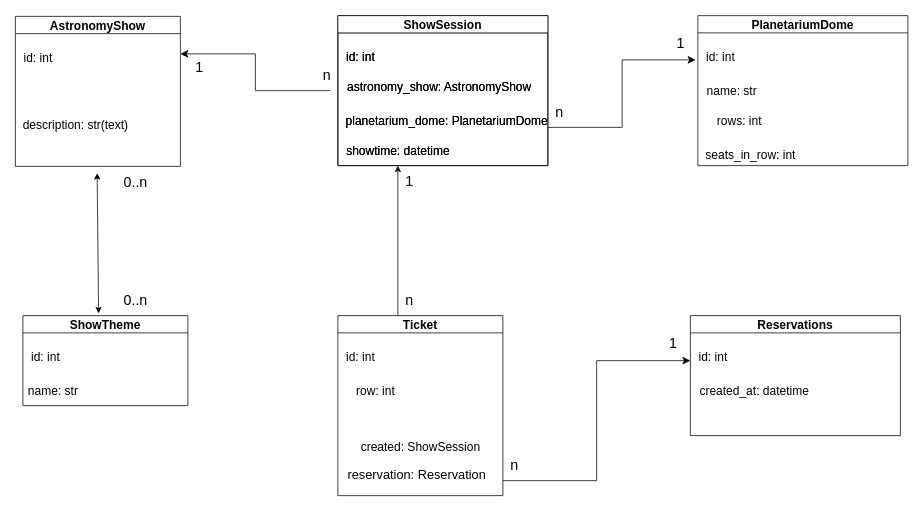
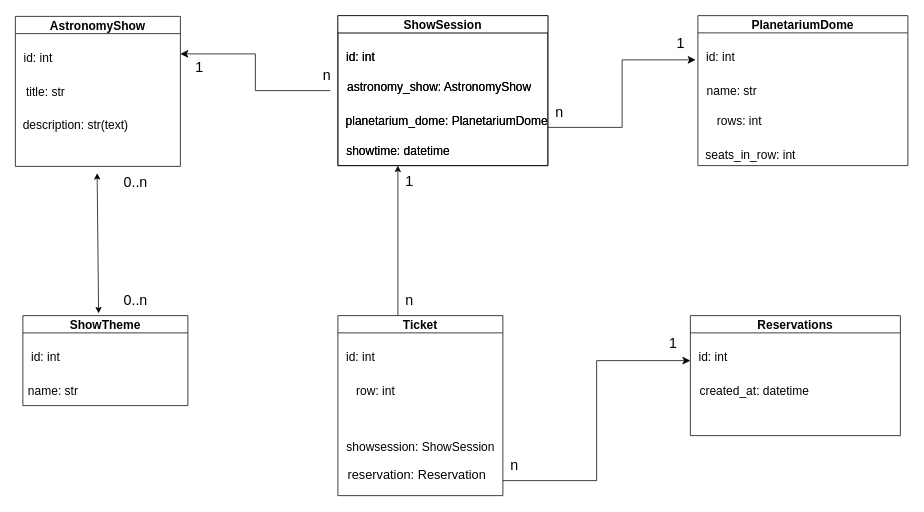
node "title: str": added
node "created: ShowSession": label "created: ShowSession" -> "showsession: ShowSession"
